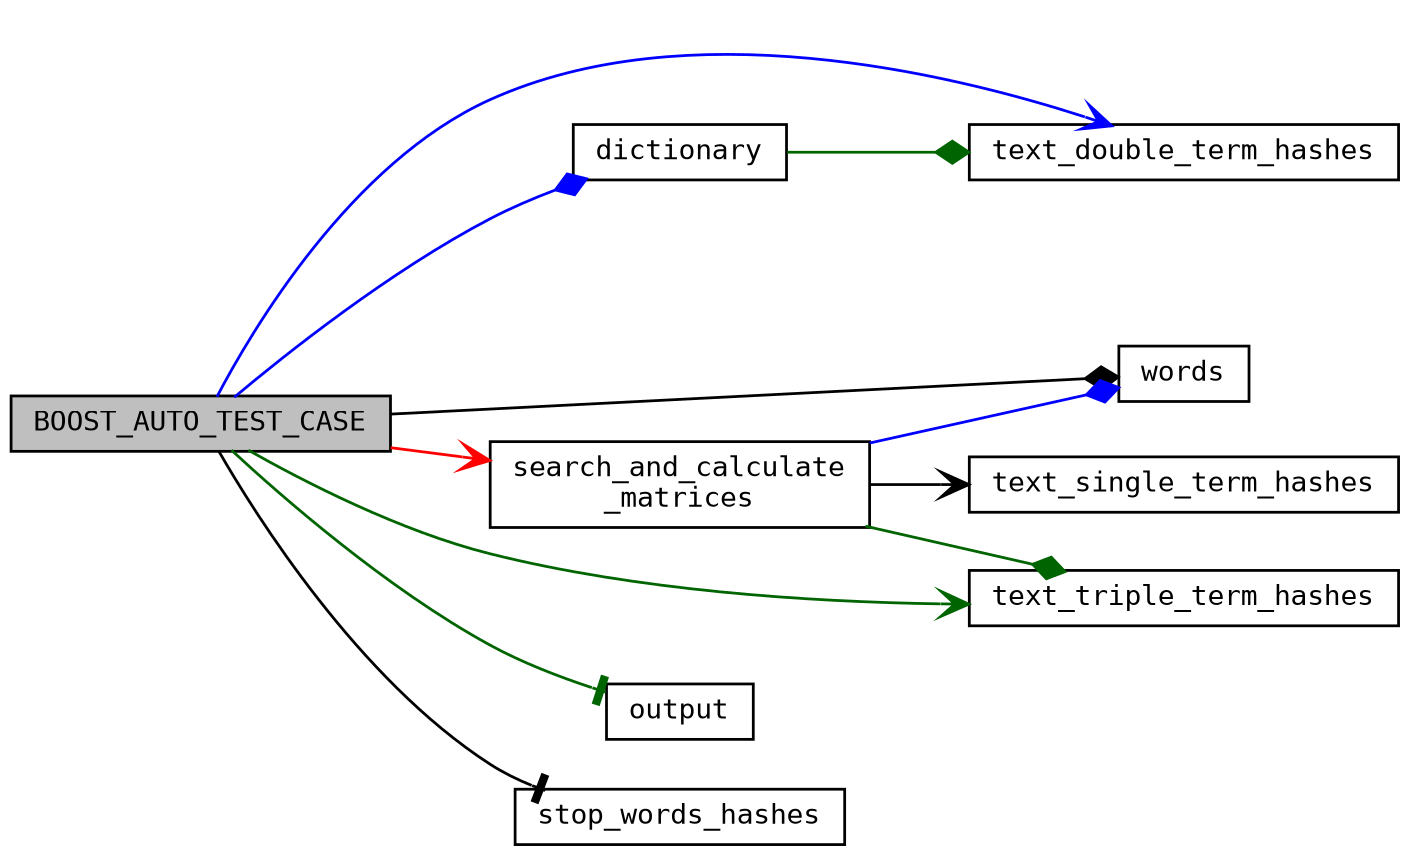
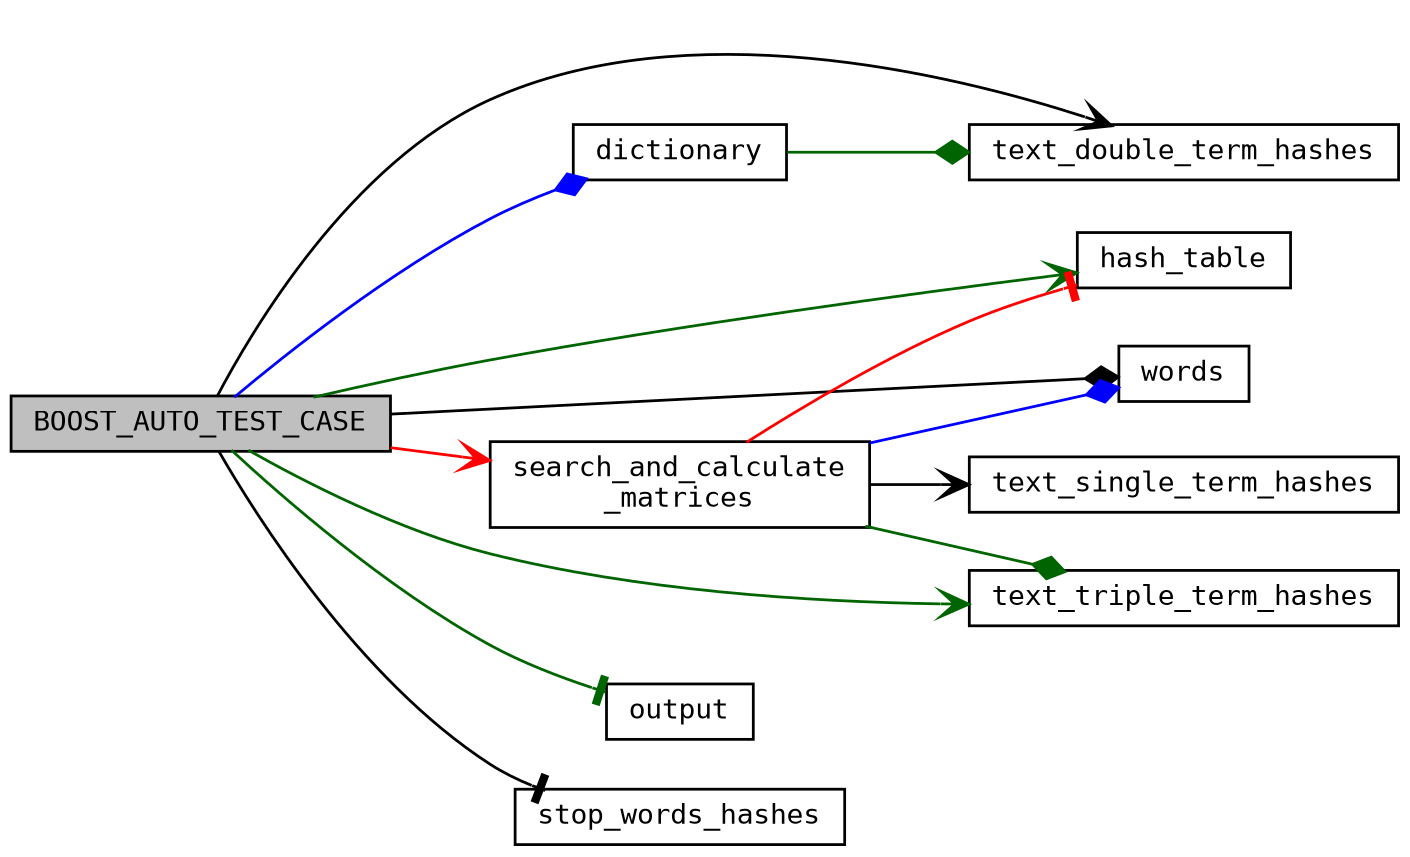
edge "BOOST_AUTO_TEST_CASE" -> "text_double_term_hashes": color blue -> black
node "hash_table": added
